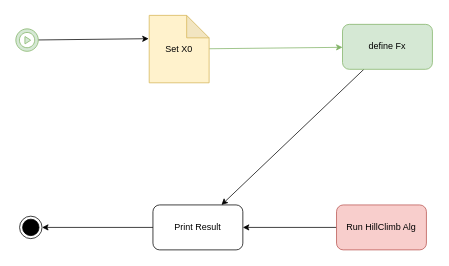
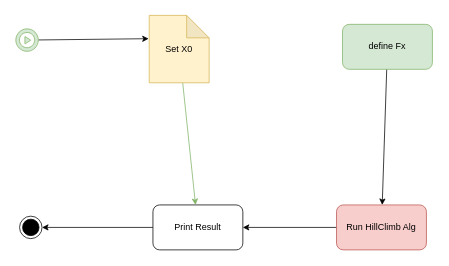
edge "Set X0" -> "define Fx": now "Set X0" -> "Print Result"
edge "define Fx" -> "Print Result": now "define Fx" -> "Run HillClimb Alg"
